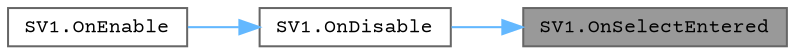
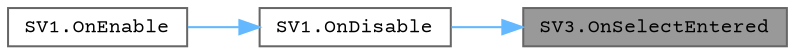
node "SV1.OnSelectEntered": label "SV1.OnSelectEntered" -> "SV3.OnSelectEntered"
